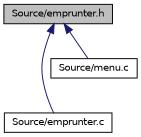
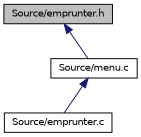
edge "Source/emprunter.c" -> "Source/emprunter.h": now "Source/emprunter.c" -> "Source/menu.c"
